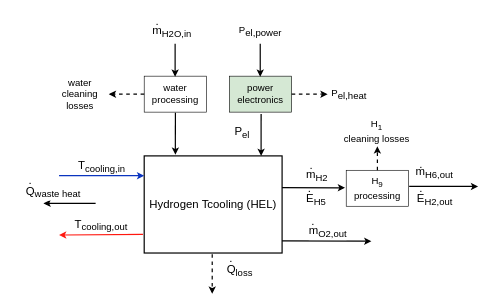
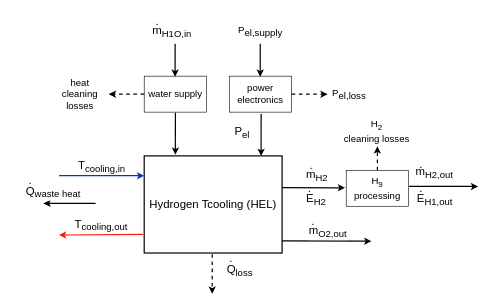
node "mH2O,in": label "mH2O,in" -> "mH1O,in"
node "Pel,power": label "Pel,power" -> "Pel,supply"
node "water cleaning losses": label "water cleaning losses" -> "heat cleaning losses"
node "water processing": label "water processing" -> "water supply"
node "power electronics": fillcolor #d5e8d4 -> #ffffff
node "Pel,heat": label "Pel,heat" -> "Pel,loss"
node "H1 cleaning losses": label "H1 cleaning losses" -> "H2 cleaning losses"
node "mH6,out": label "mH6,out" -> "mH2,out"
node "EH5": label "EH5" -> "EH2"
node "EH2,out": label "EH2,out" -> "EH1,out"
